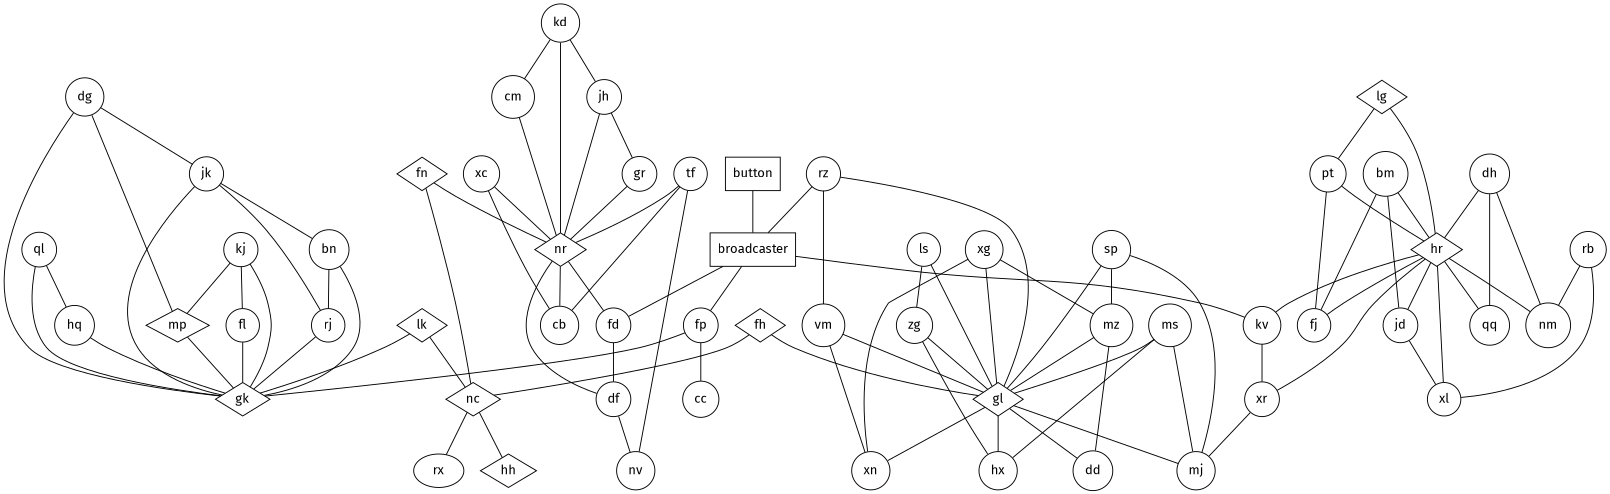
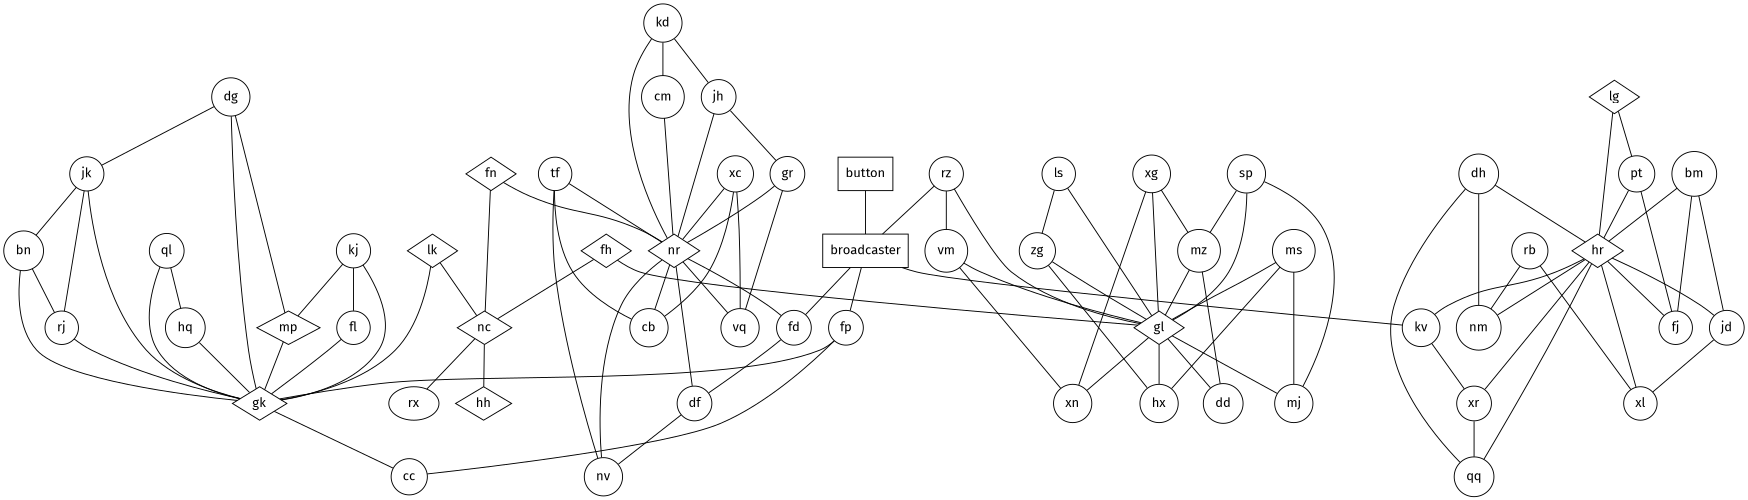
node "vq": added
edge "nr" -- "nv": added
edge "xr" -- "mj": now "xr" -- "qq"
edge "gk" -- "cc": added
